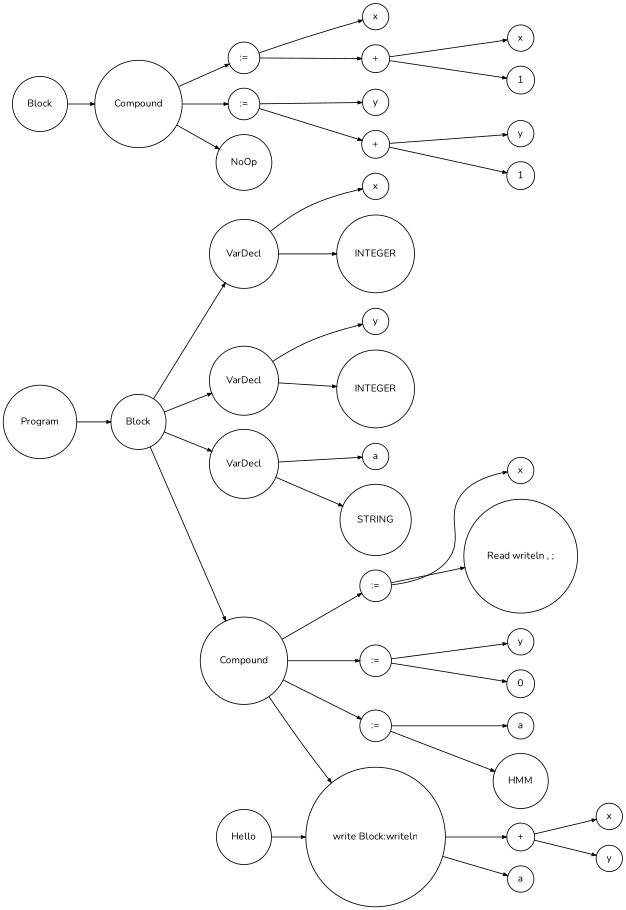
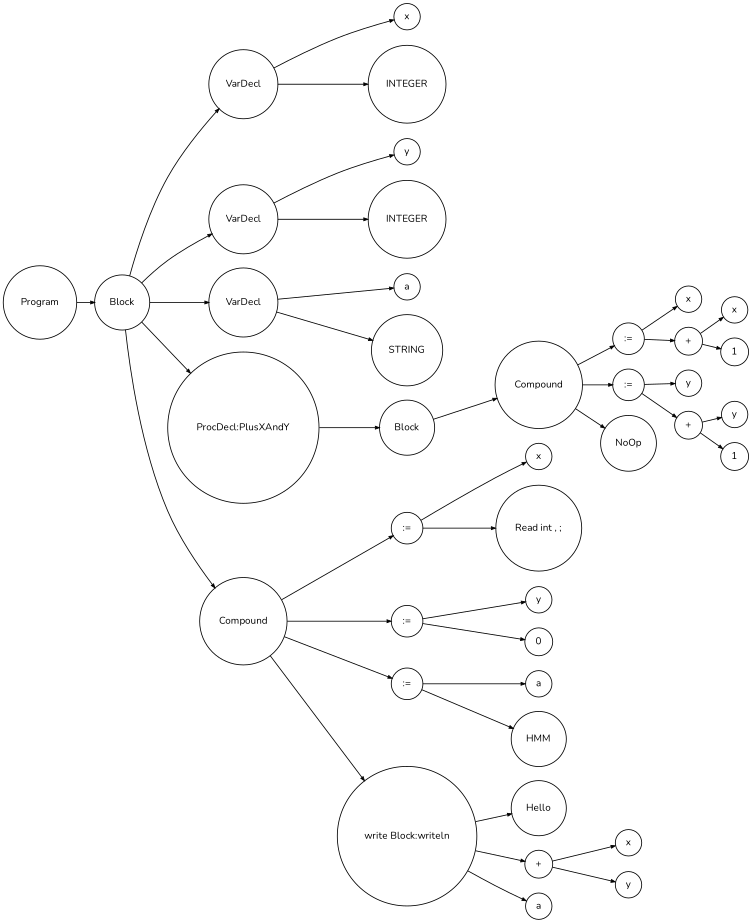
node "ProcDecl:PlusXAndY": added
node "Read writeln , ;": label "Read writeln , ;" -> "Read int , ;"
edge "Hello" -> "write Block:writeln": reversed
